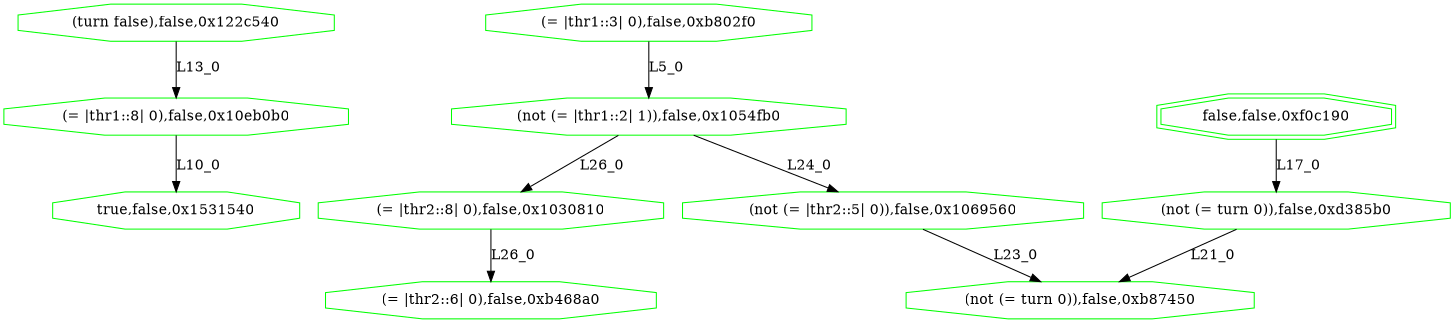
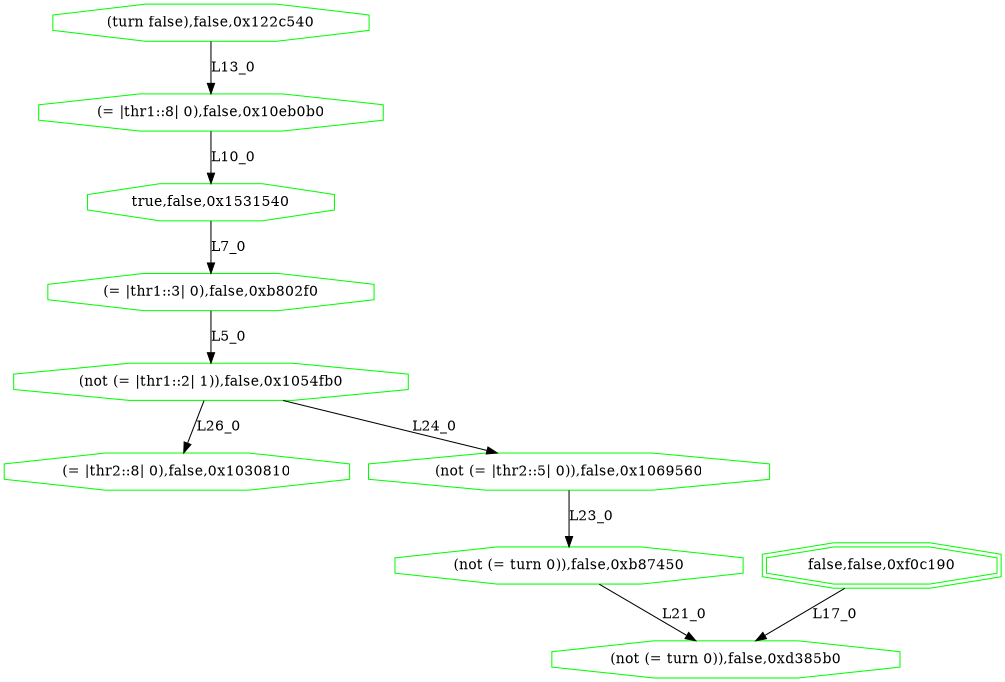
edge "true,false,0x1531540" -> "(= |thr1::3| 0),false,0xb802f0": added, label "L7_0"
edge "(not (= turn 0)),false,0xd385b0" -> "(not (= turn 0)),false,0xb87450": reversed
node "(= |thr2::6| 0),false,0xb468a0": removed
